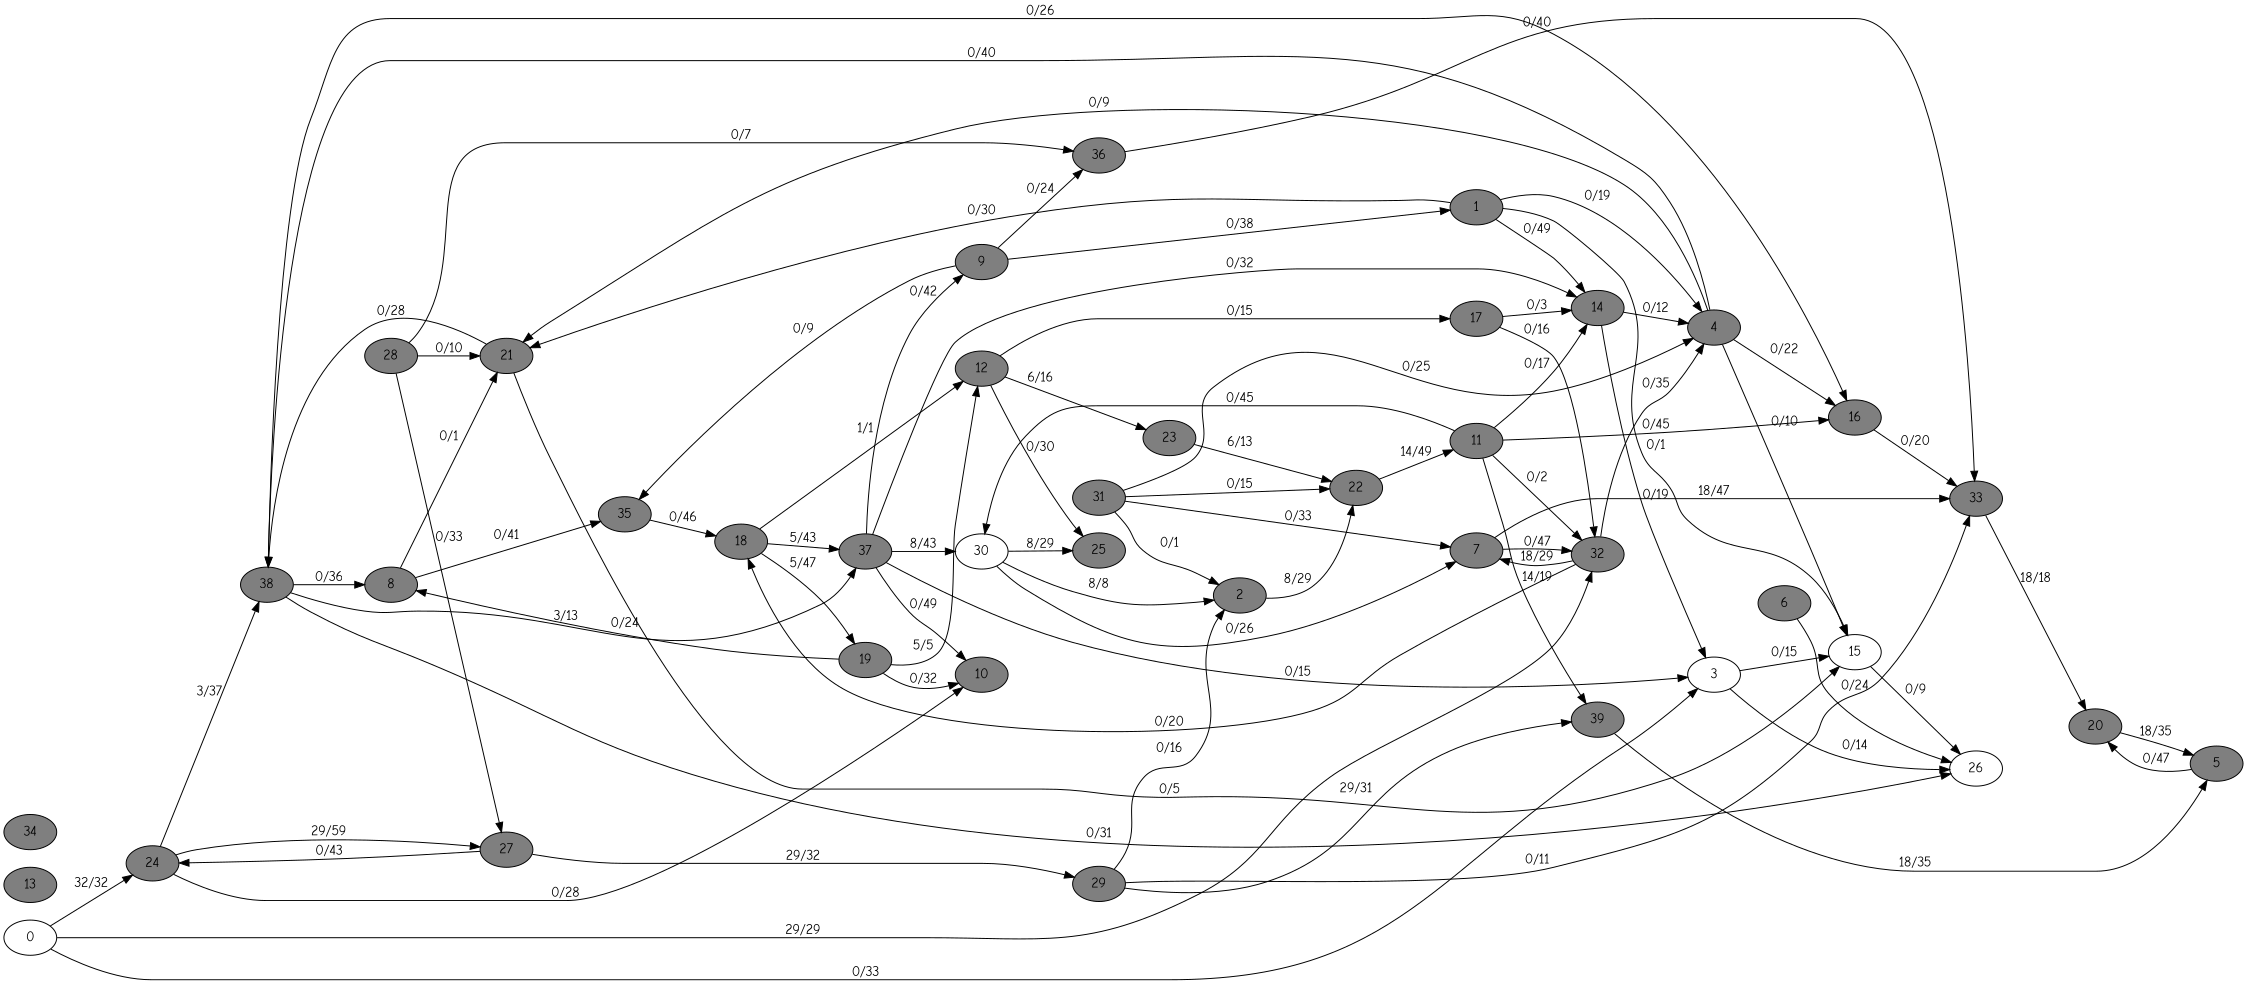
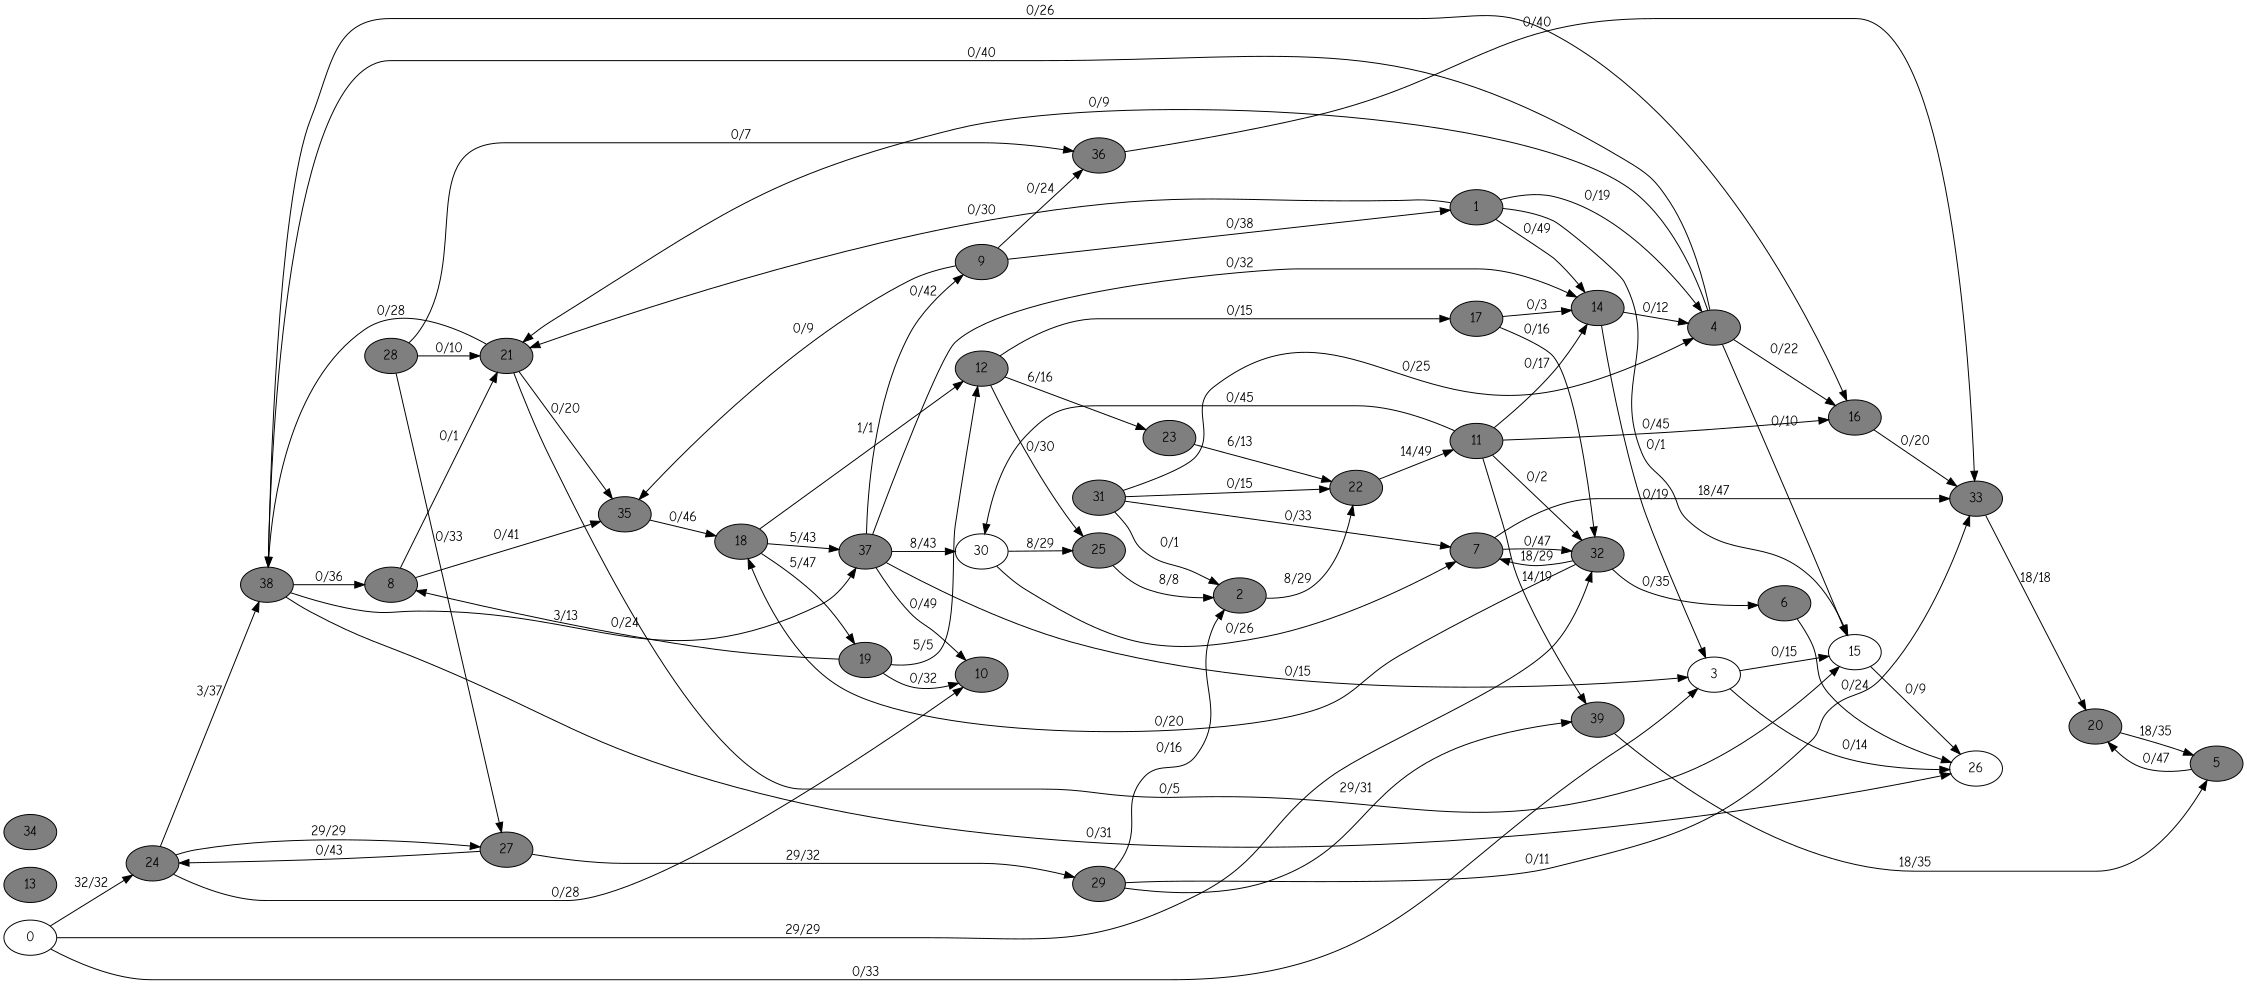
edge "21" -> "35": added, label "0/20"
edge "32" -> "4": now "32" -> "6"
edge "30" -> "2": now "25" -> "2"
edge "24" -> "27": label "29/59" -> "29/29"
